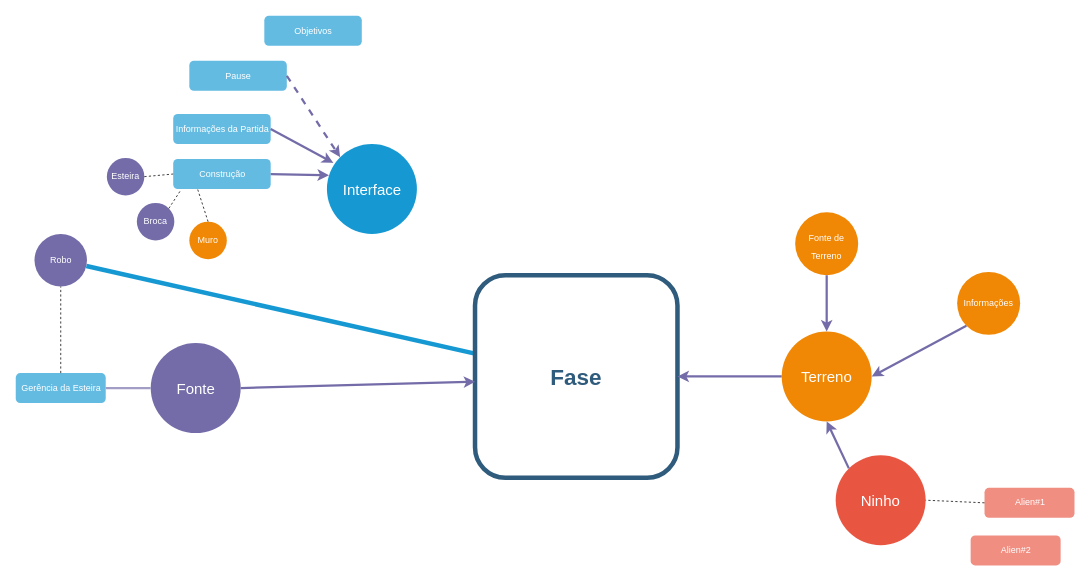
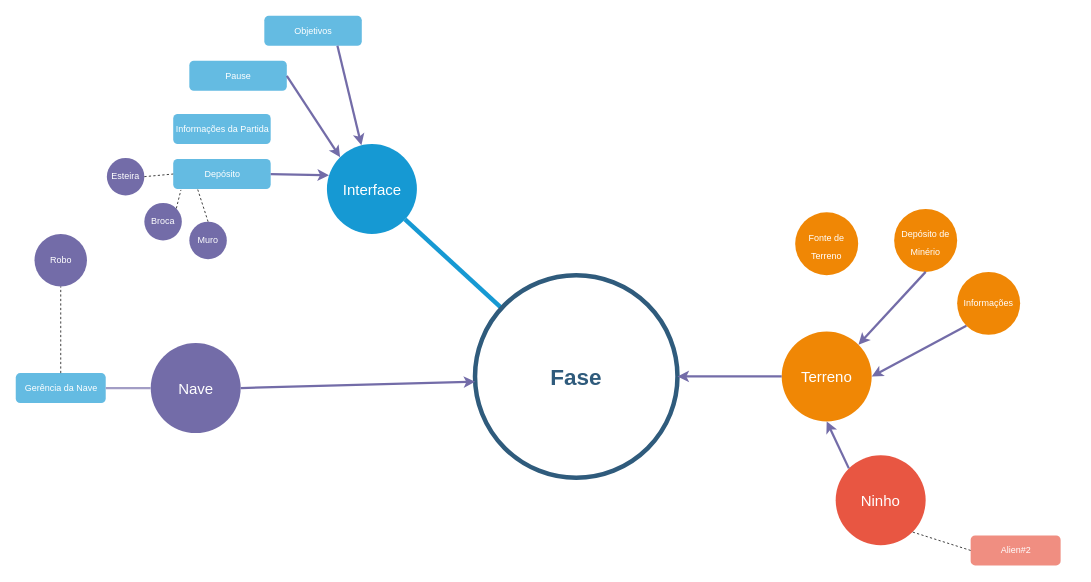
edge "Objetivos" -> "Interface": added
edge "Pause" -> "Interface": style dashed -> solid
edge "Informações da Partida" -> "Interface": removed
node "Construção": label "Construção" -> "Depósito"
node "Broca": moved (156, 222) -> (163, 222)
node "Muro": fillcolor #f08705 -> #736ca8
node "Depósito de Minério": added
edge "Fonte de Terreno" -> "Terreno": removed
edge "Depósito de Minério" -> "Terreno": added
edge "Robo" -- "Fase": now "Interface" -- "Fase"
node "Fase": shape rounded rectangle -> ellipse
node "Gerência da Esteira": label "Gerência da Esteira" -> "Gerência da Nave"
node "Fonte": label "Fonte" -> "Nave"
edge "Ninho" -- "Alien#1": removed
node "Alien#1": removed
edge "Ninho" -- "Alien#2": added
